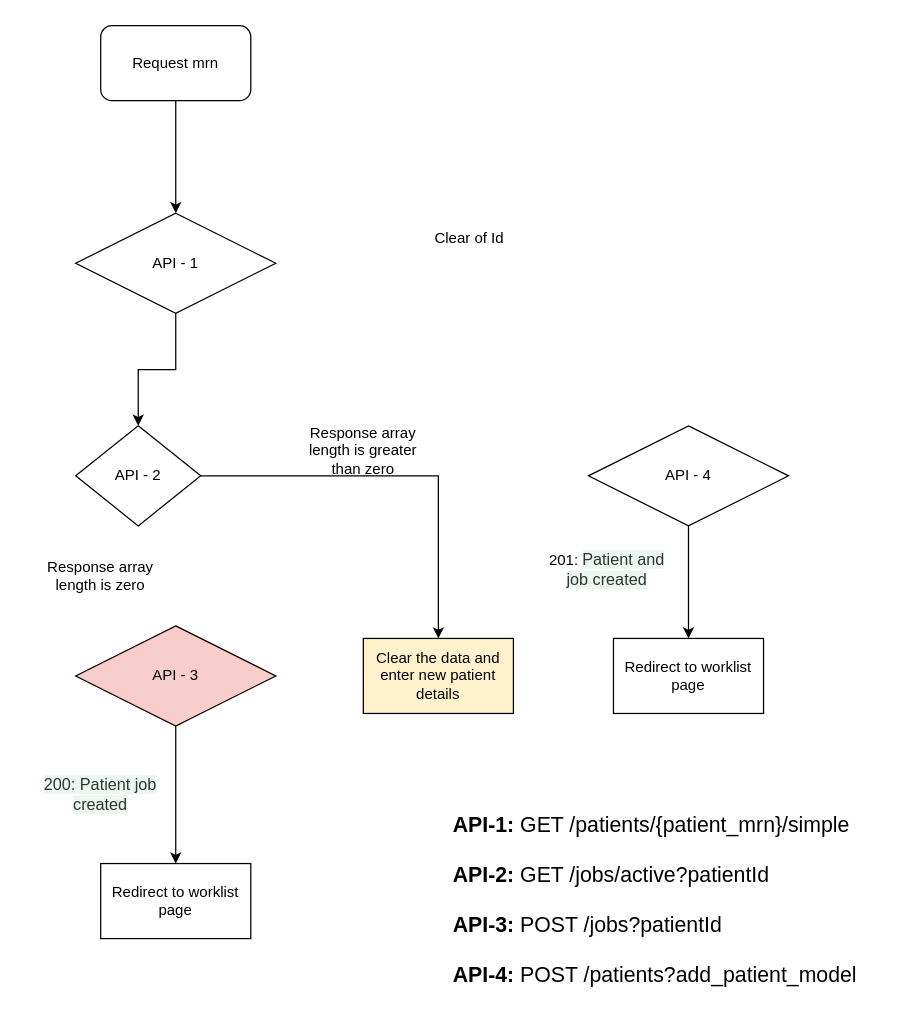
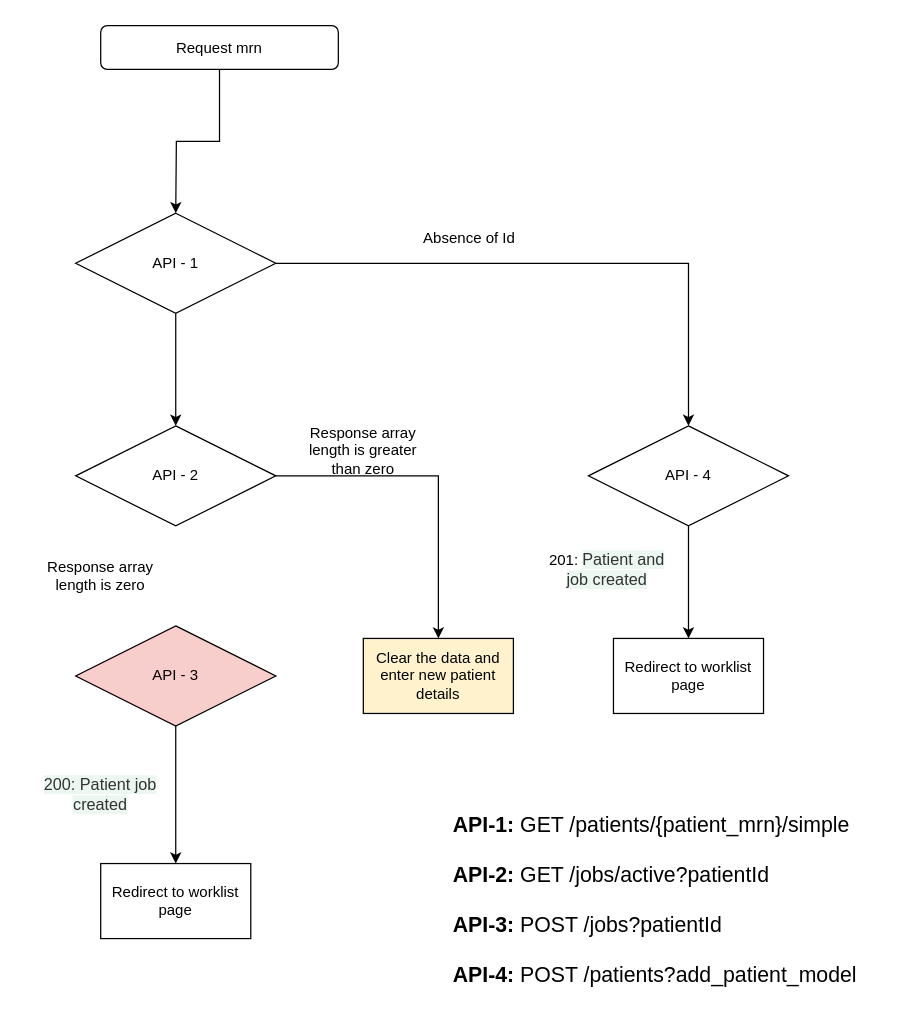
node "Request mrn": size 150x75 -> 238x44
node "Clear of Id": label "Clear of Id" -> "Absence of Id"
edge "API - 1" -> "API - 4": added
node "API - 2": size 125x100 -> 200x100
